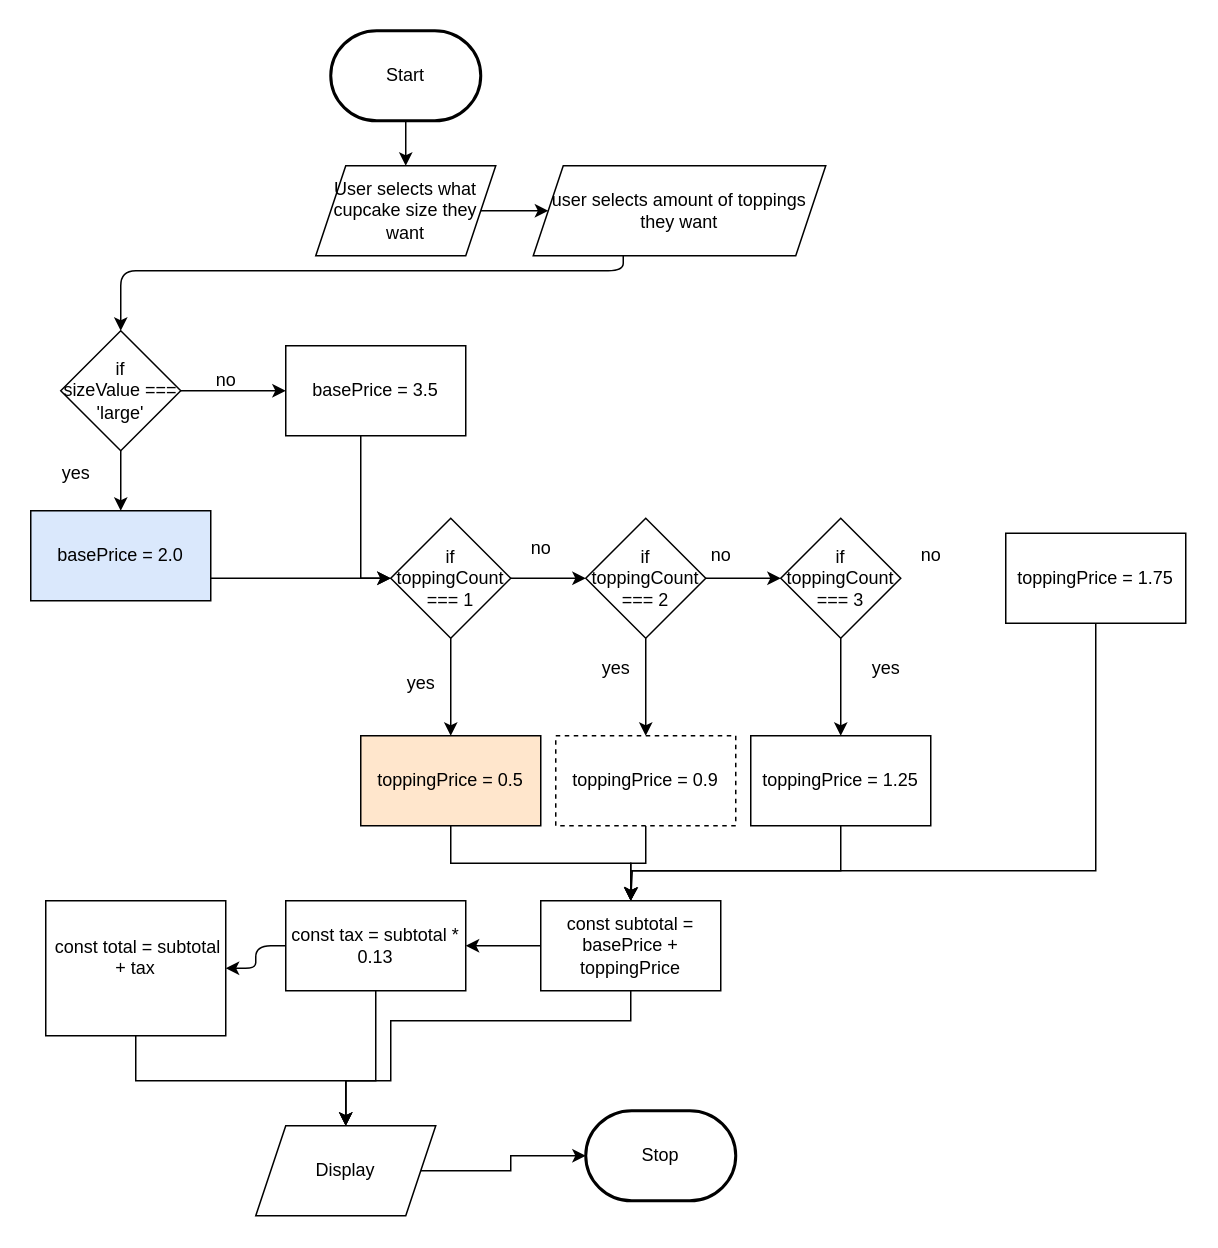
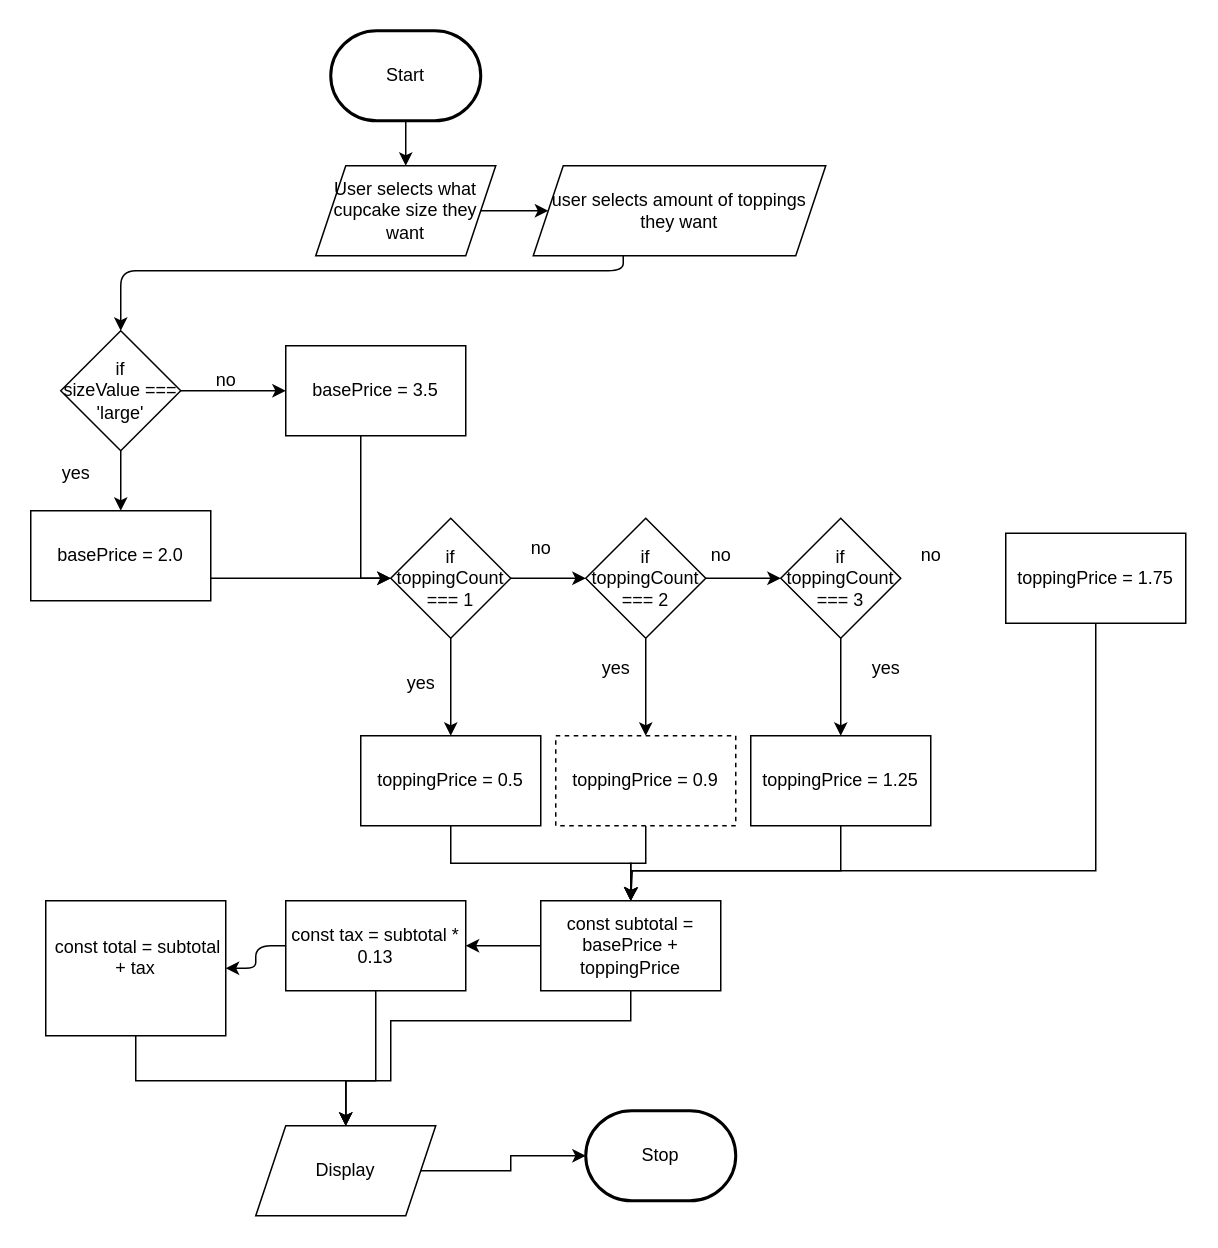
node "basePrice = 2.0": fillcolor #dae8fc -> #ffffff
node "toppingPrice = 0.5": fillcolor #ffe6cc -> #ffffff
